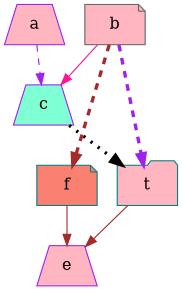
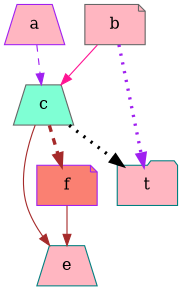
edge "b" -> "f": now "c" -> "f"
edge "b" -> "t": style dashed -> dotted
node "c": color purple -> gray40
node "f": color teal -> purple
edge "t" -> "e": now "c" -> "e"
node "e": color purple -> teal
